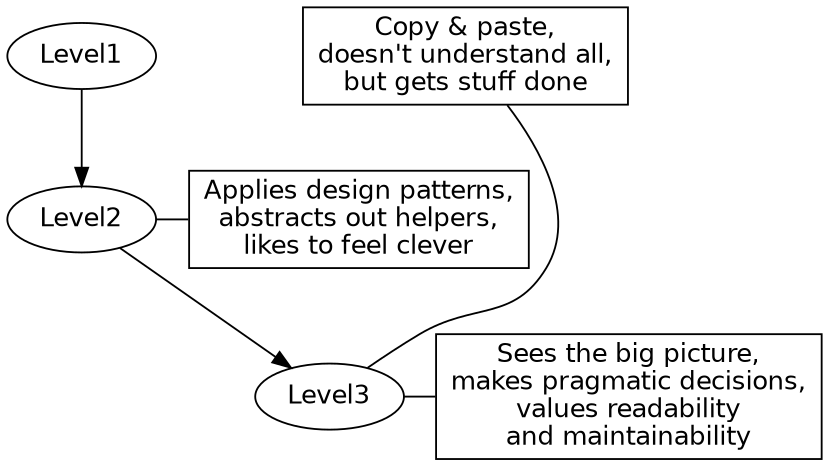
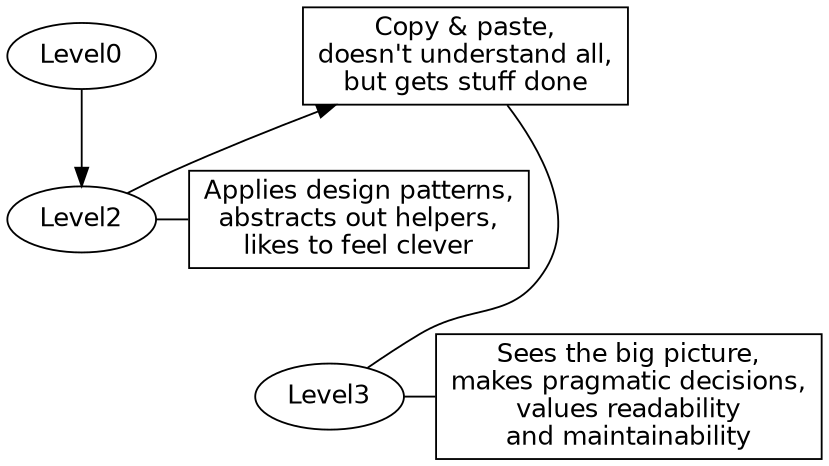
node "Level1": label "Level1" -> "Level0"
edge "Level2" -> "Level3": now "Level2" -> "Copy & paste, doesn't understand all, but gets stuff done"
